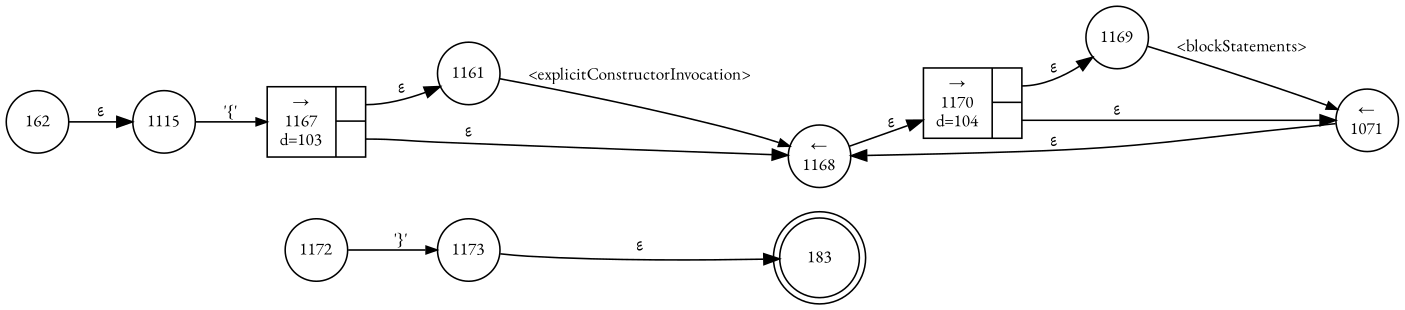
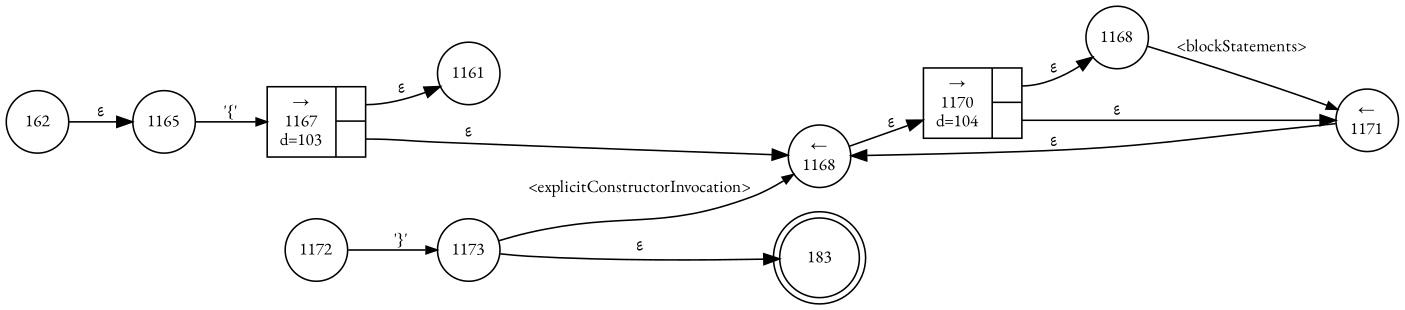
node "1169": label "1169" -> "1168"
edge "1161" -> "← 1168": now "1173" -> "← 1168"
node "← 1071": label "← 1071" -> "← 1171"
node "1115": label "1115" -> "1165"
